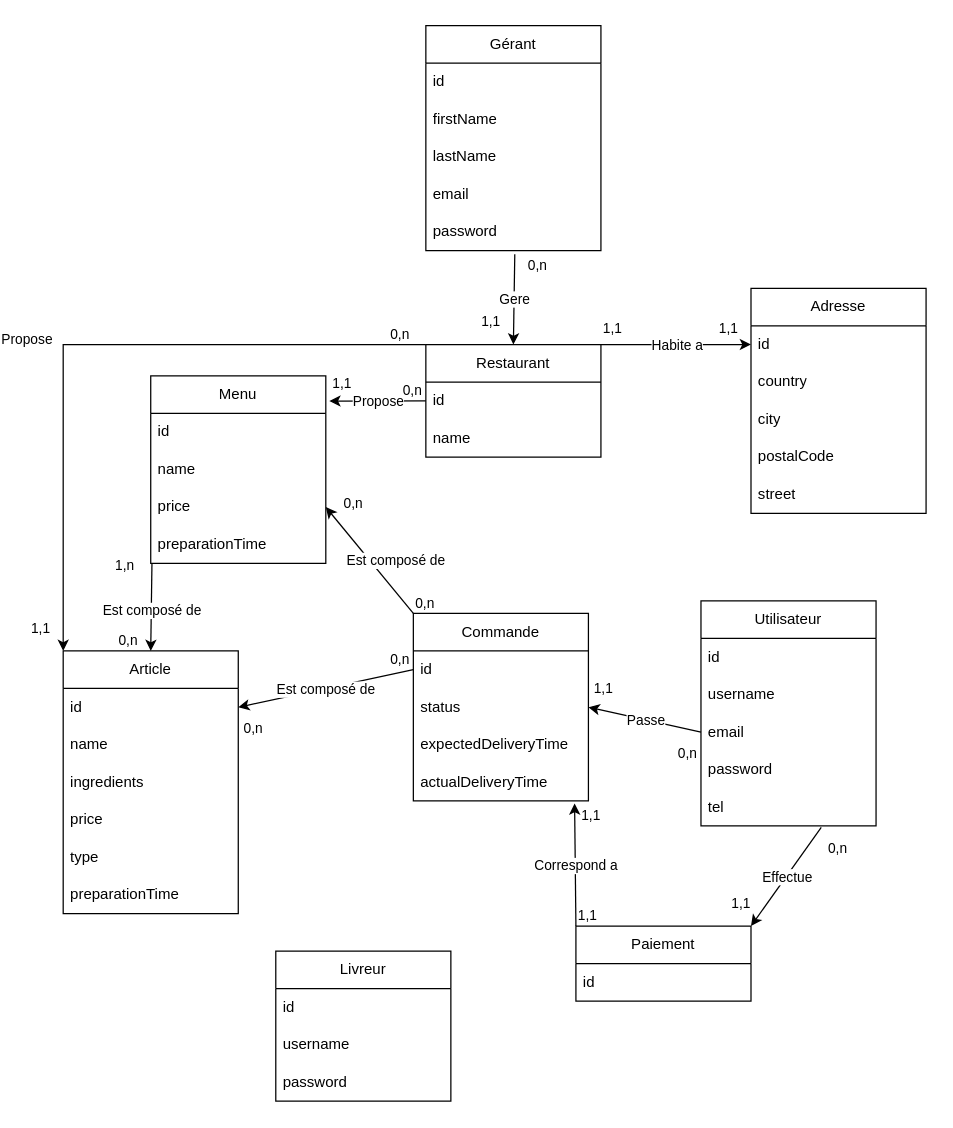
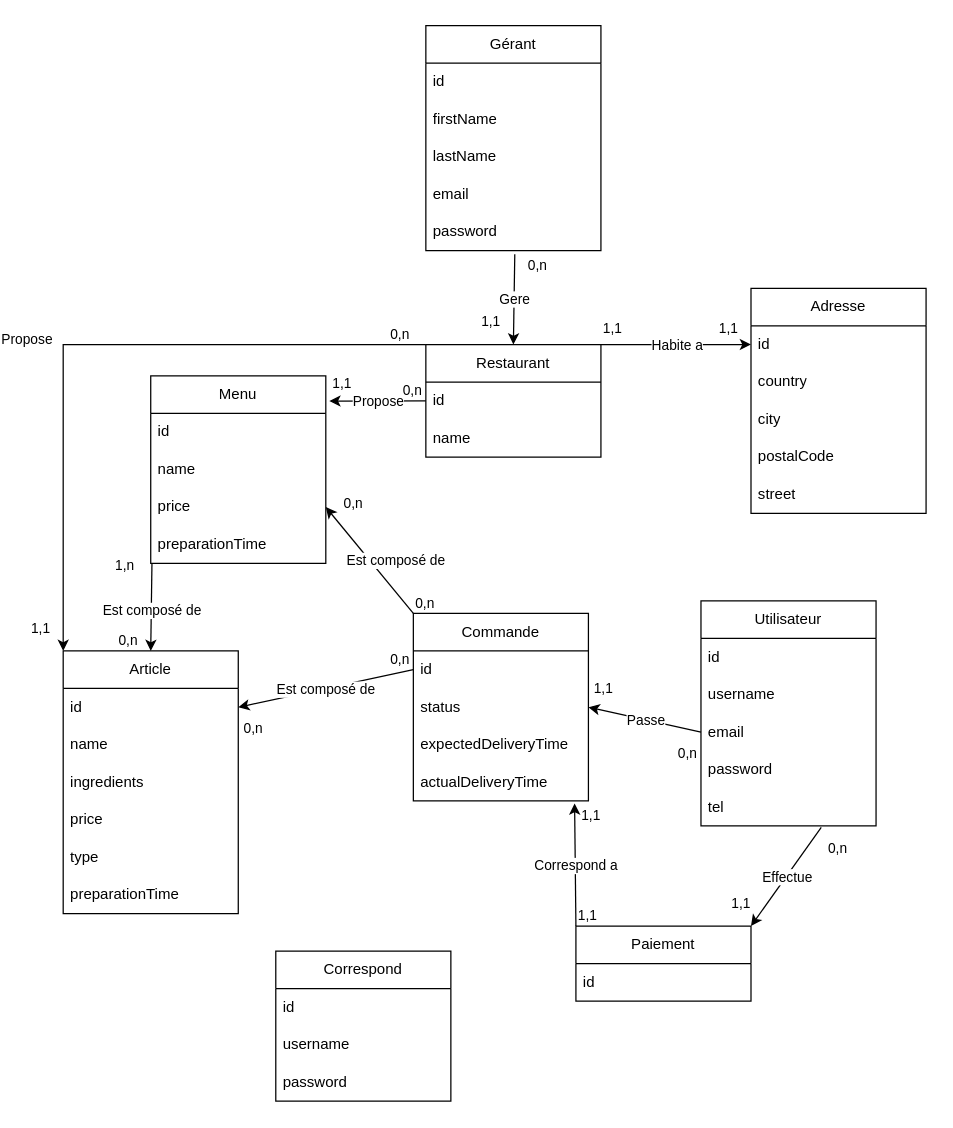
node "Livreur": label "Livreur" -> "Correspond"
